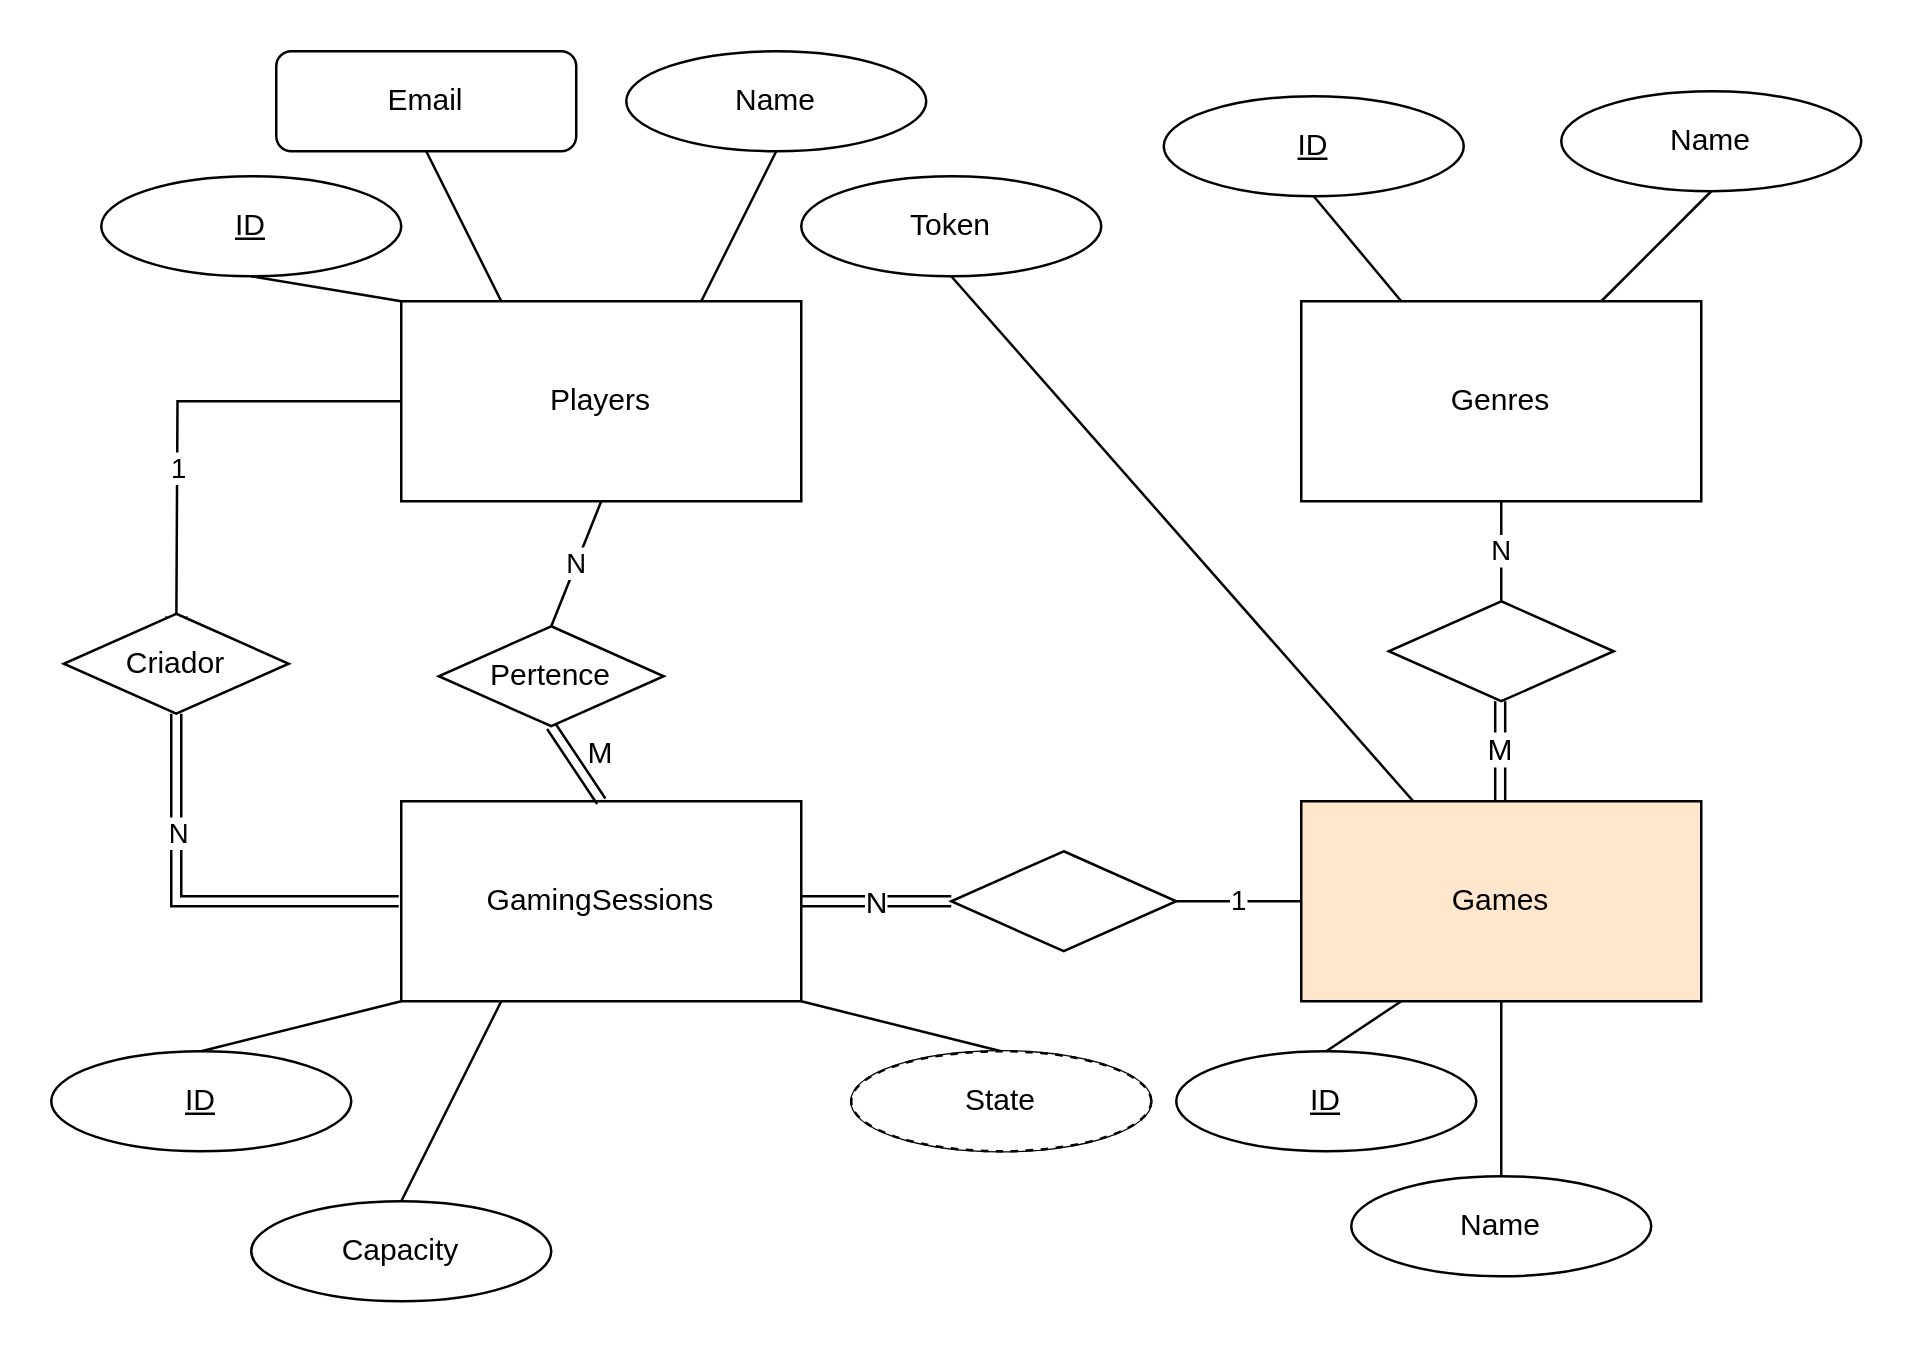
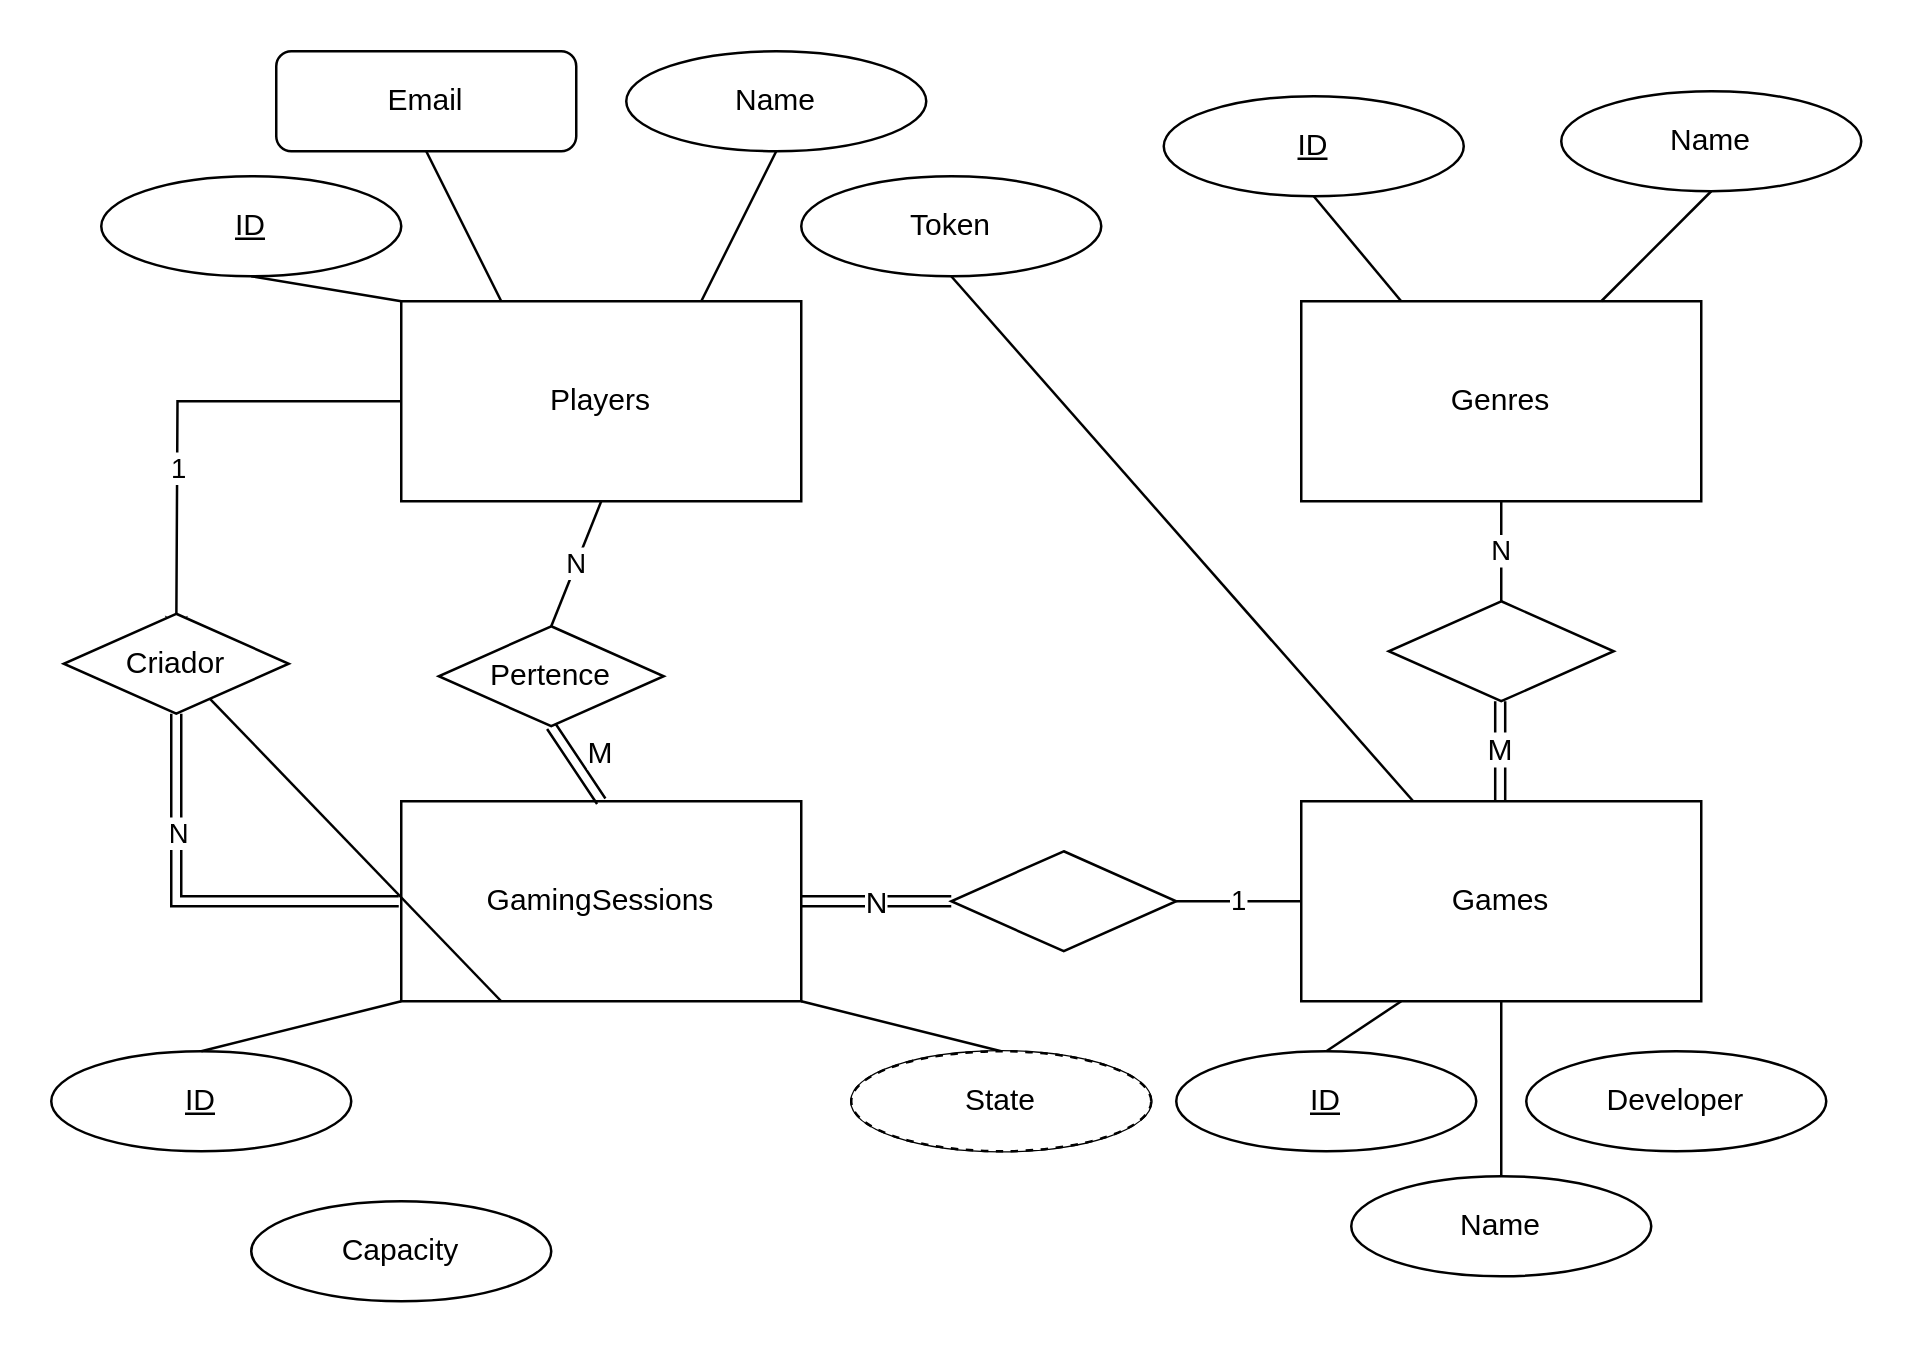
node "Games": fillcolor #ffe6cc -> #ffffff
edge "GamingSessions" -- "Capacity": now "GamingSessions" -- "Criador"
node "Developer": added
